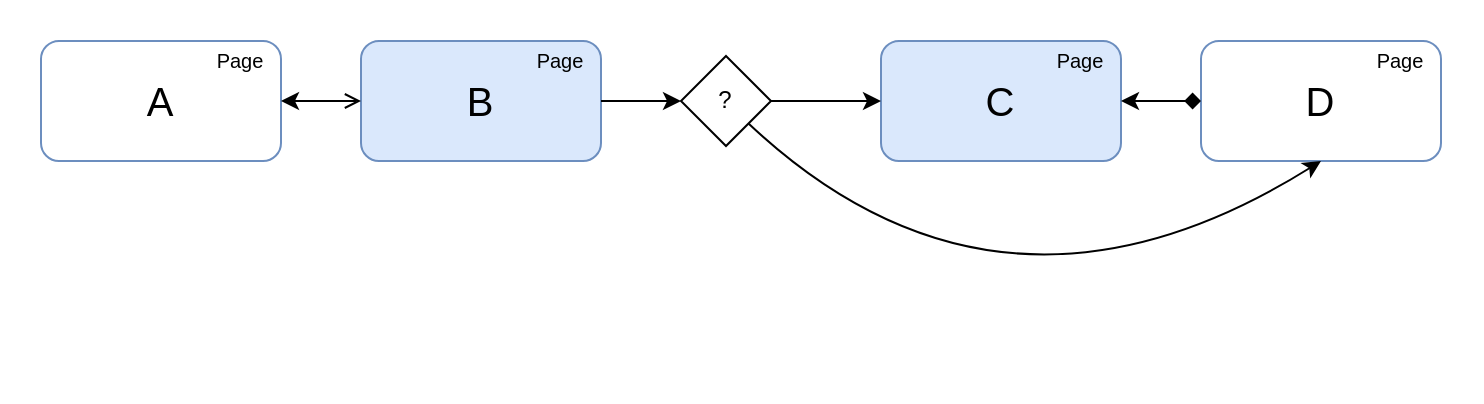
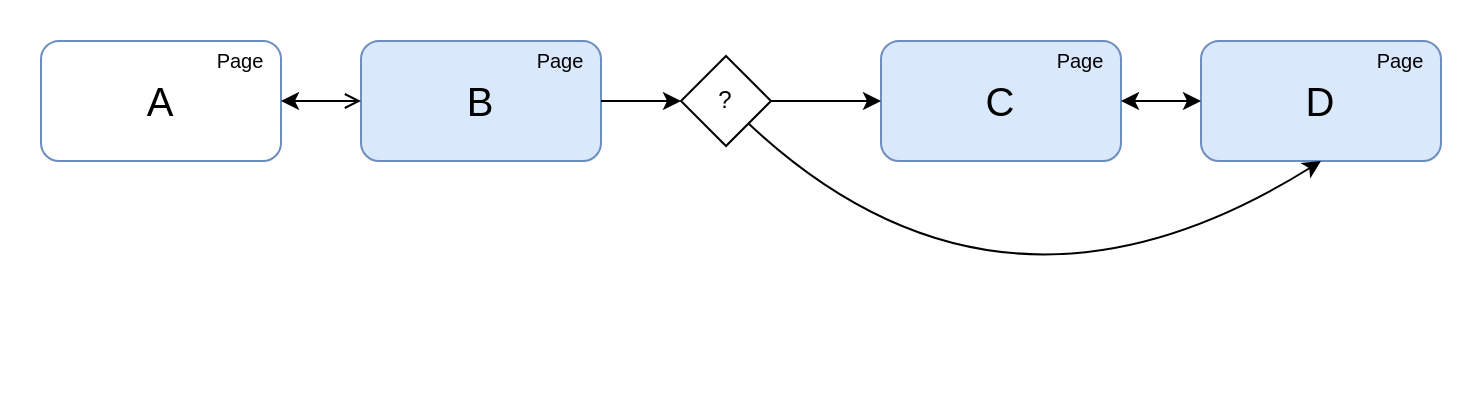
edge "C" -- "D": arrowhead diamond -> classic
node "D": fillcolor #ffffff -> #dae8fc
